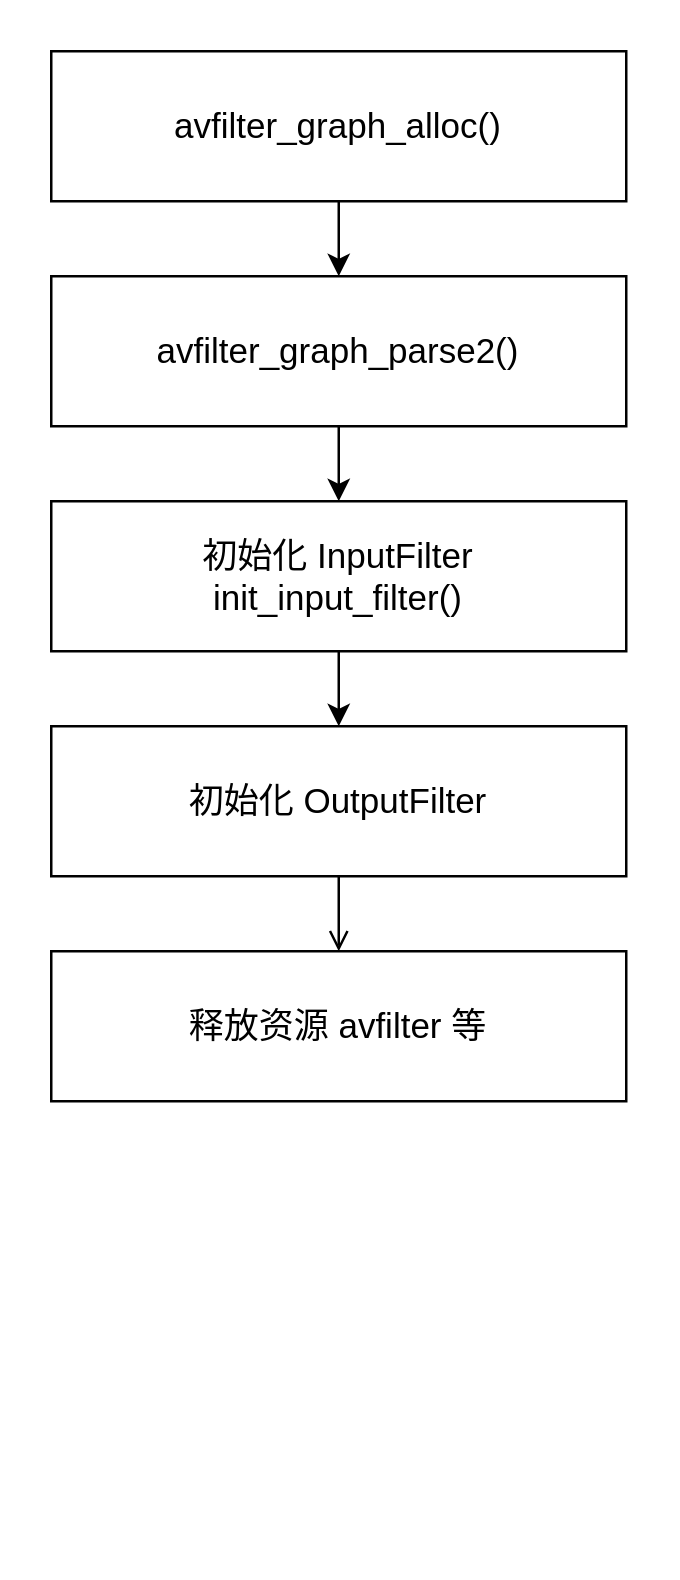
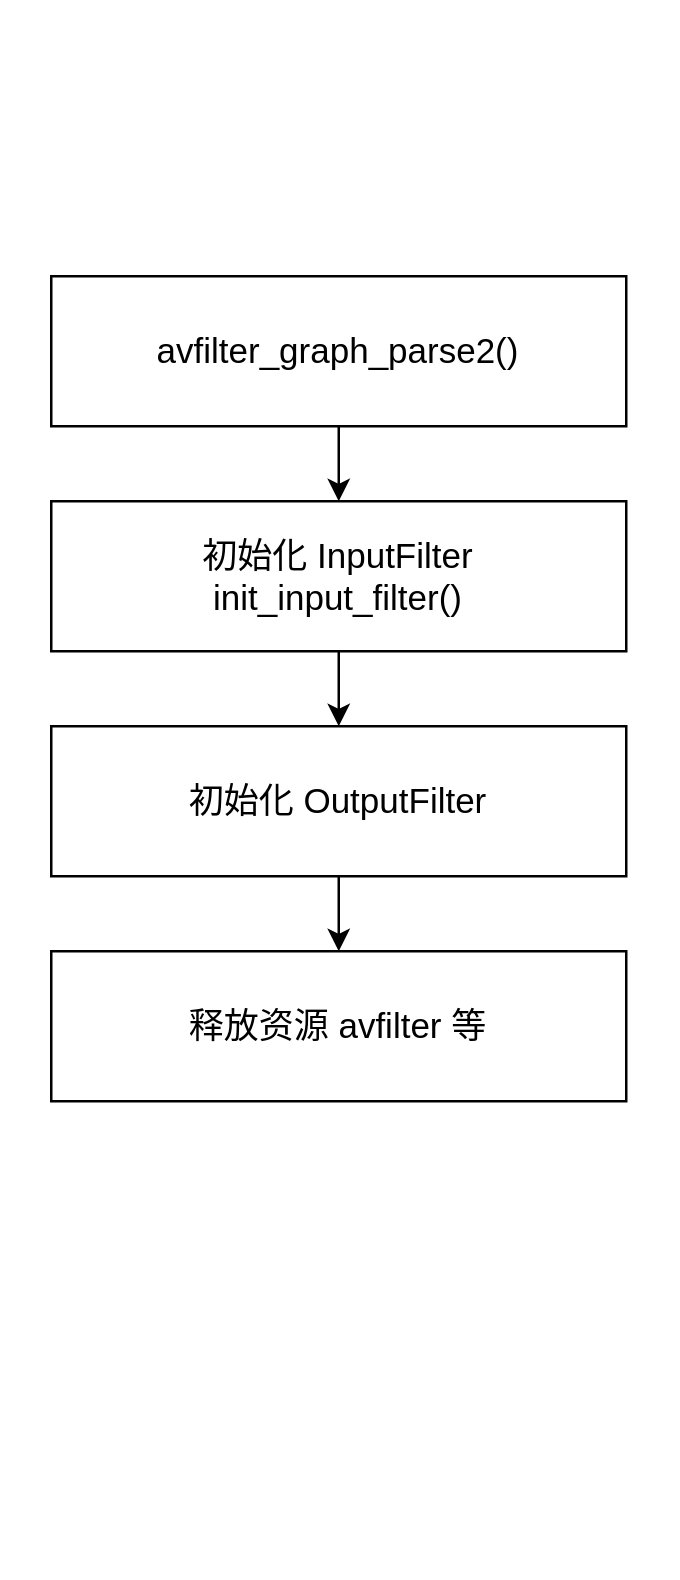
node "avfilter_graph_alloc()": removed
edge "avfilter_graph_alloc()" -> "avfilter_graph_parse2()": removed
edge "初始化 OutputFilter" -> "释放资源 avfilter 等": arrowhead open -> classic
